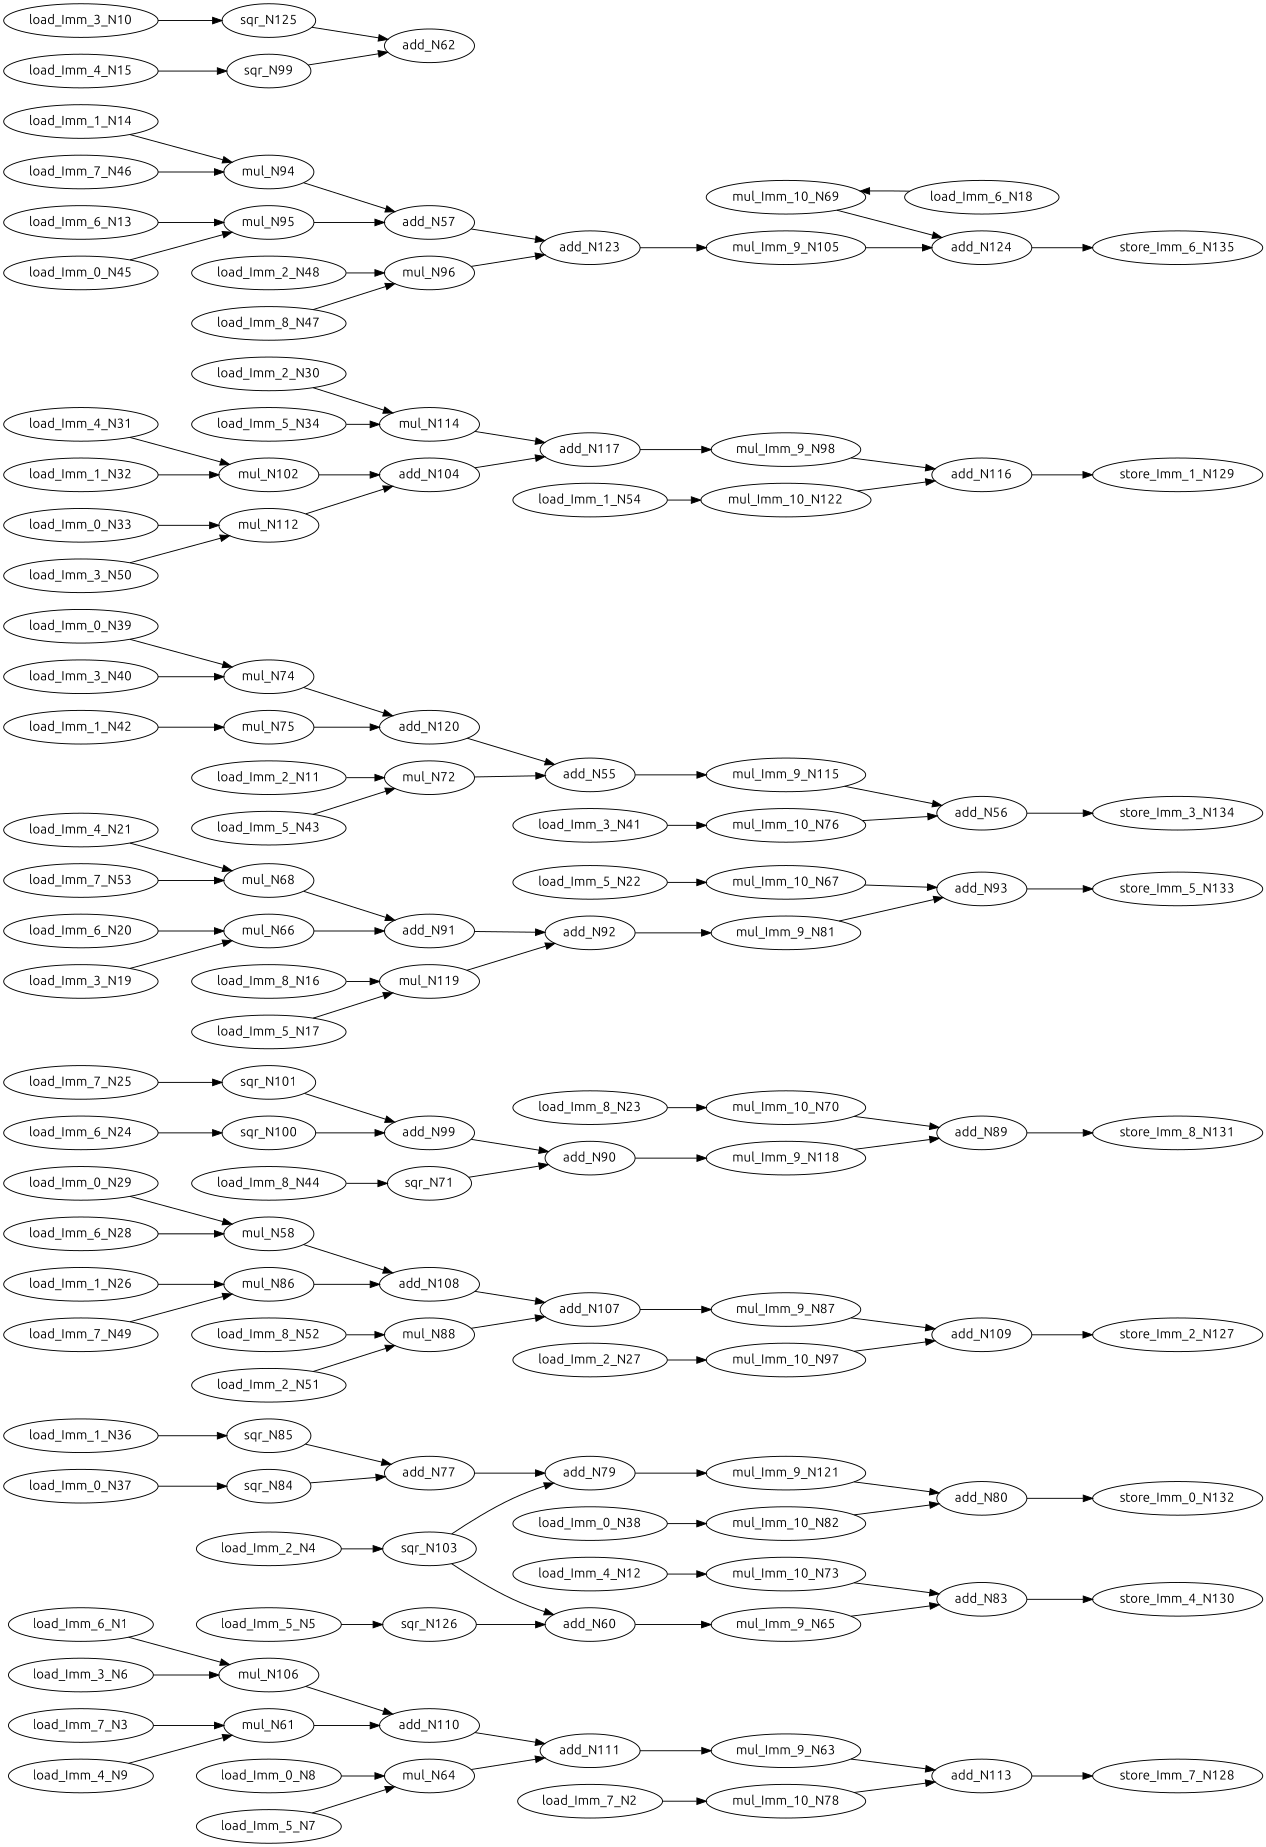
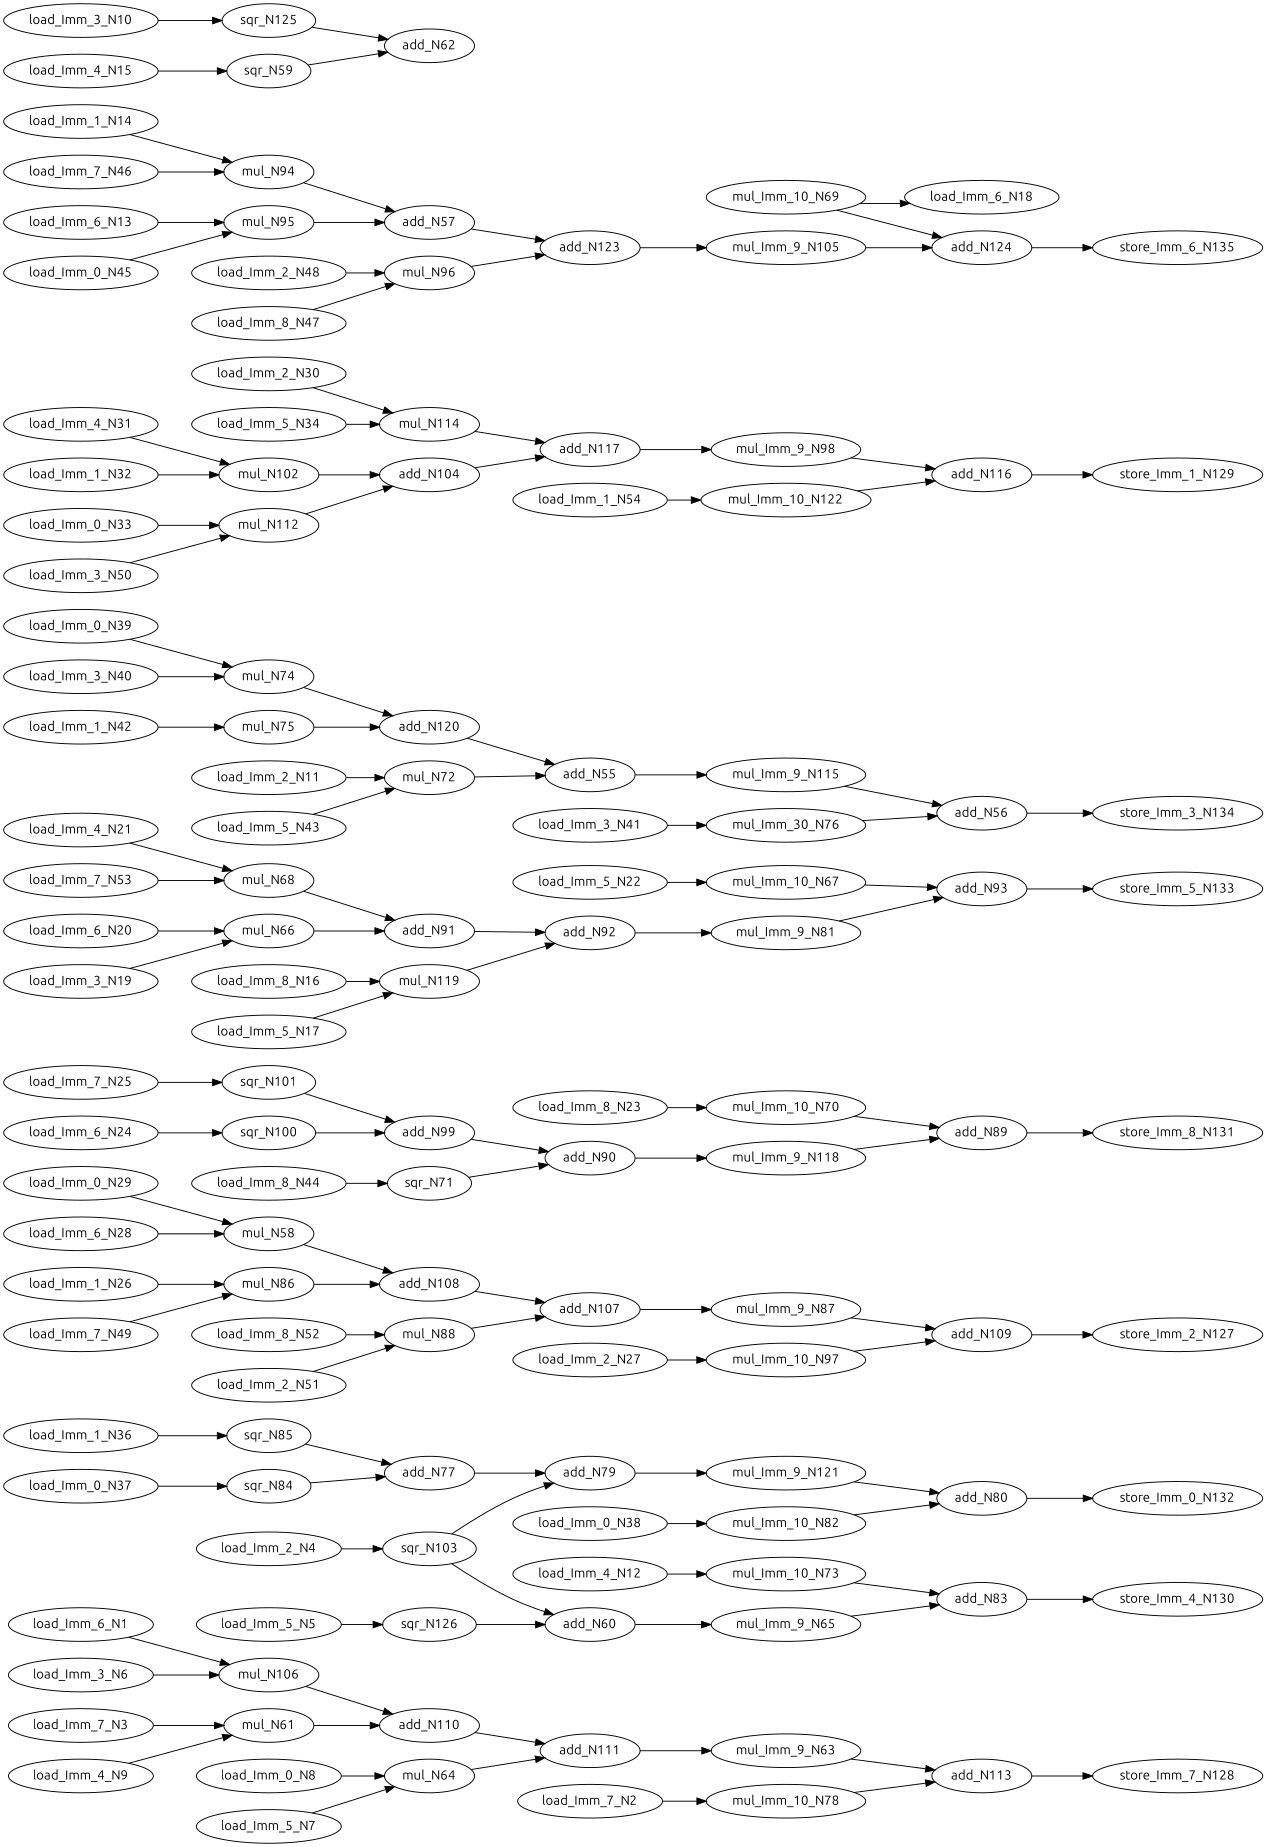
node "sqr_N99": label "sqr_N99" -> "sqr_N59"
edge "load_Imm_6_N18" -> "mul_Imm_10_N69": reversed
node "mul_Imm_10_N76": label "mul_Imm_10_N76" -> "mul_Imm_30_N76"
